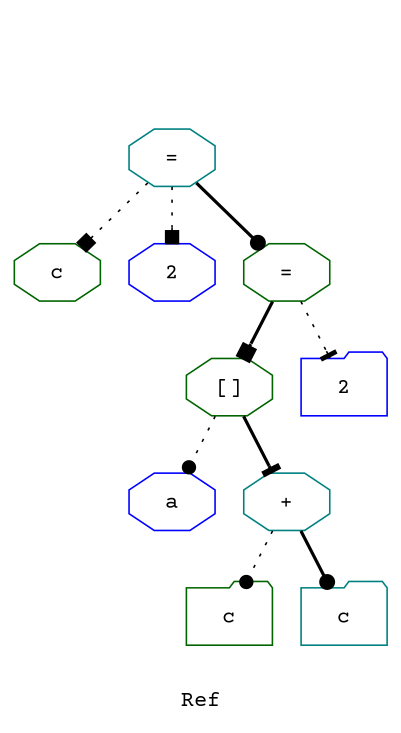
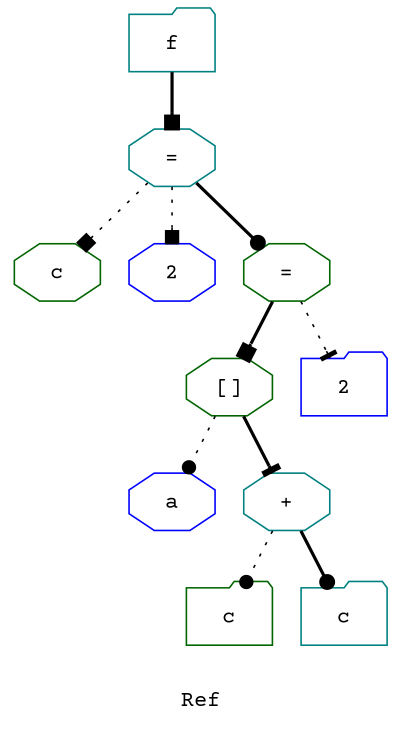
node "f": added
